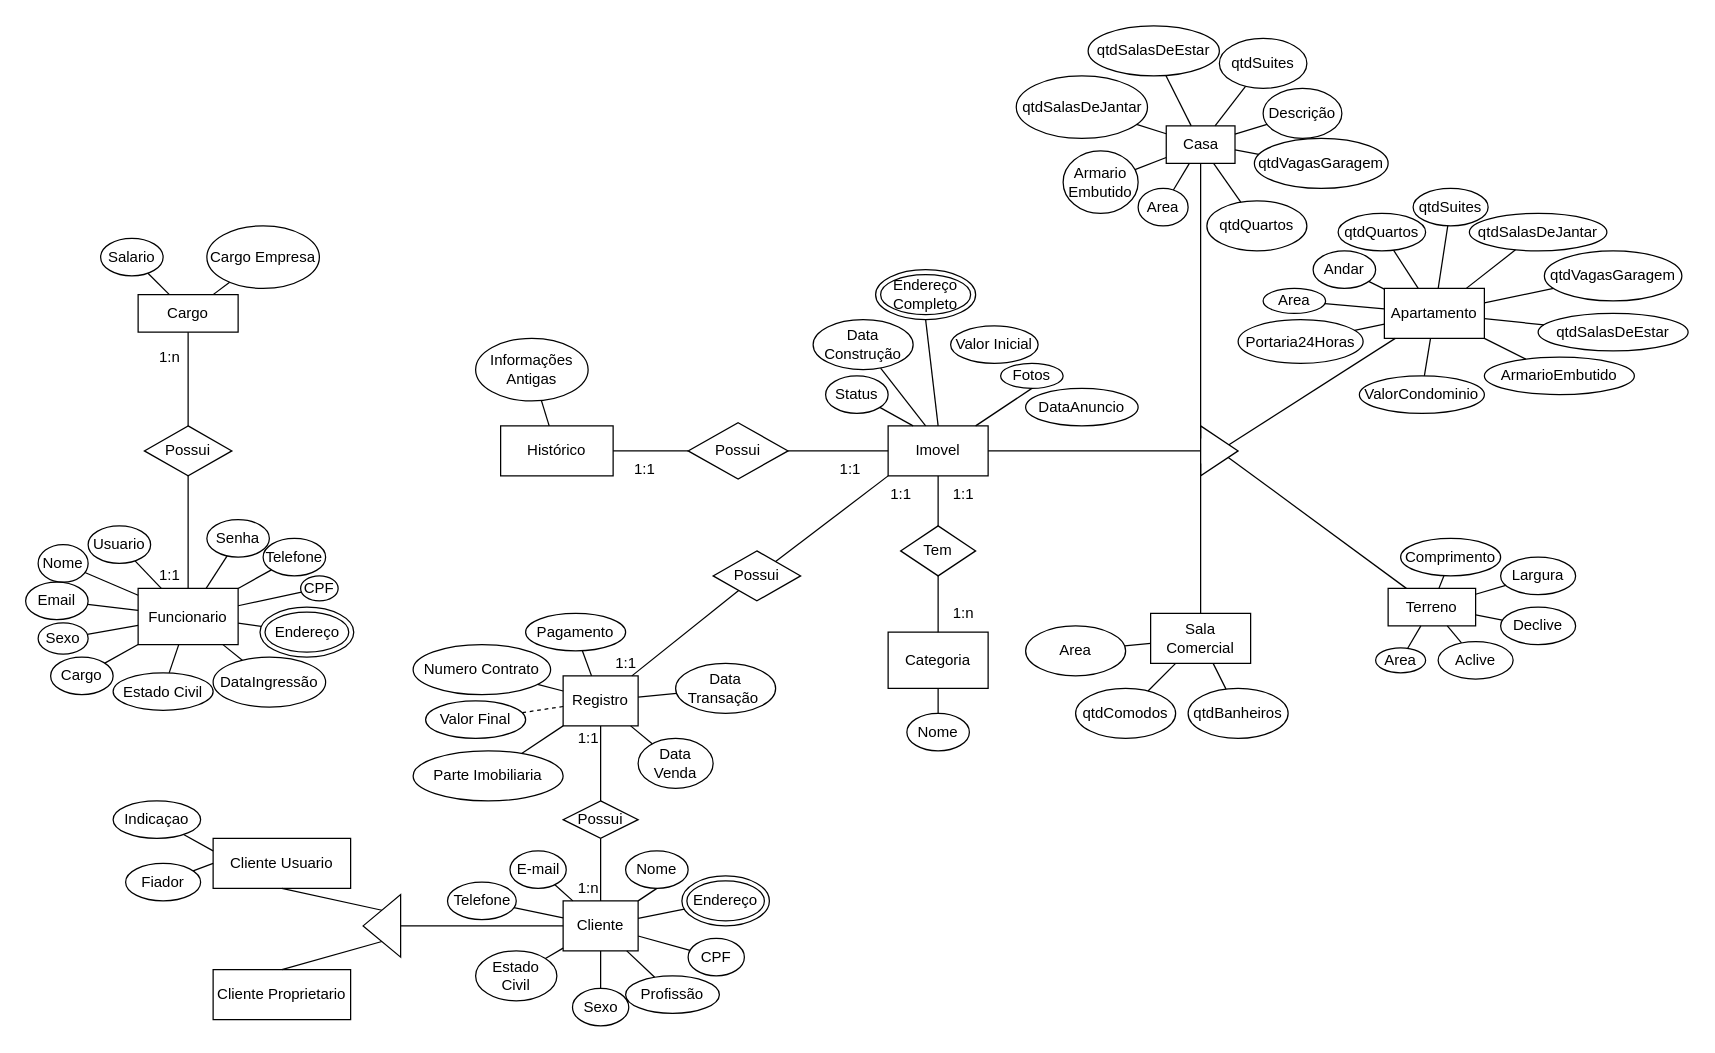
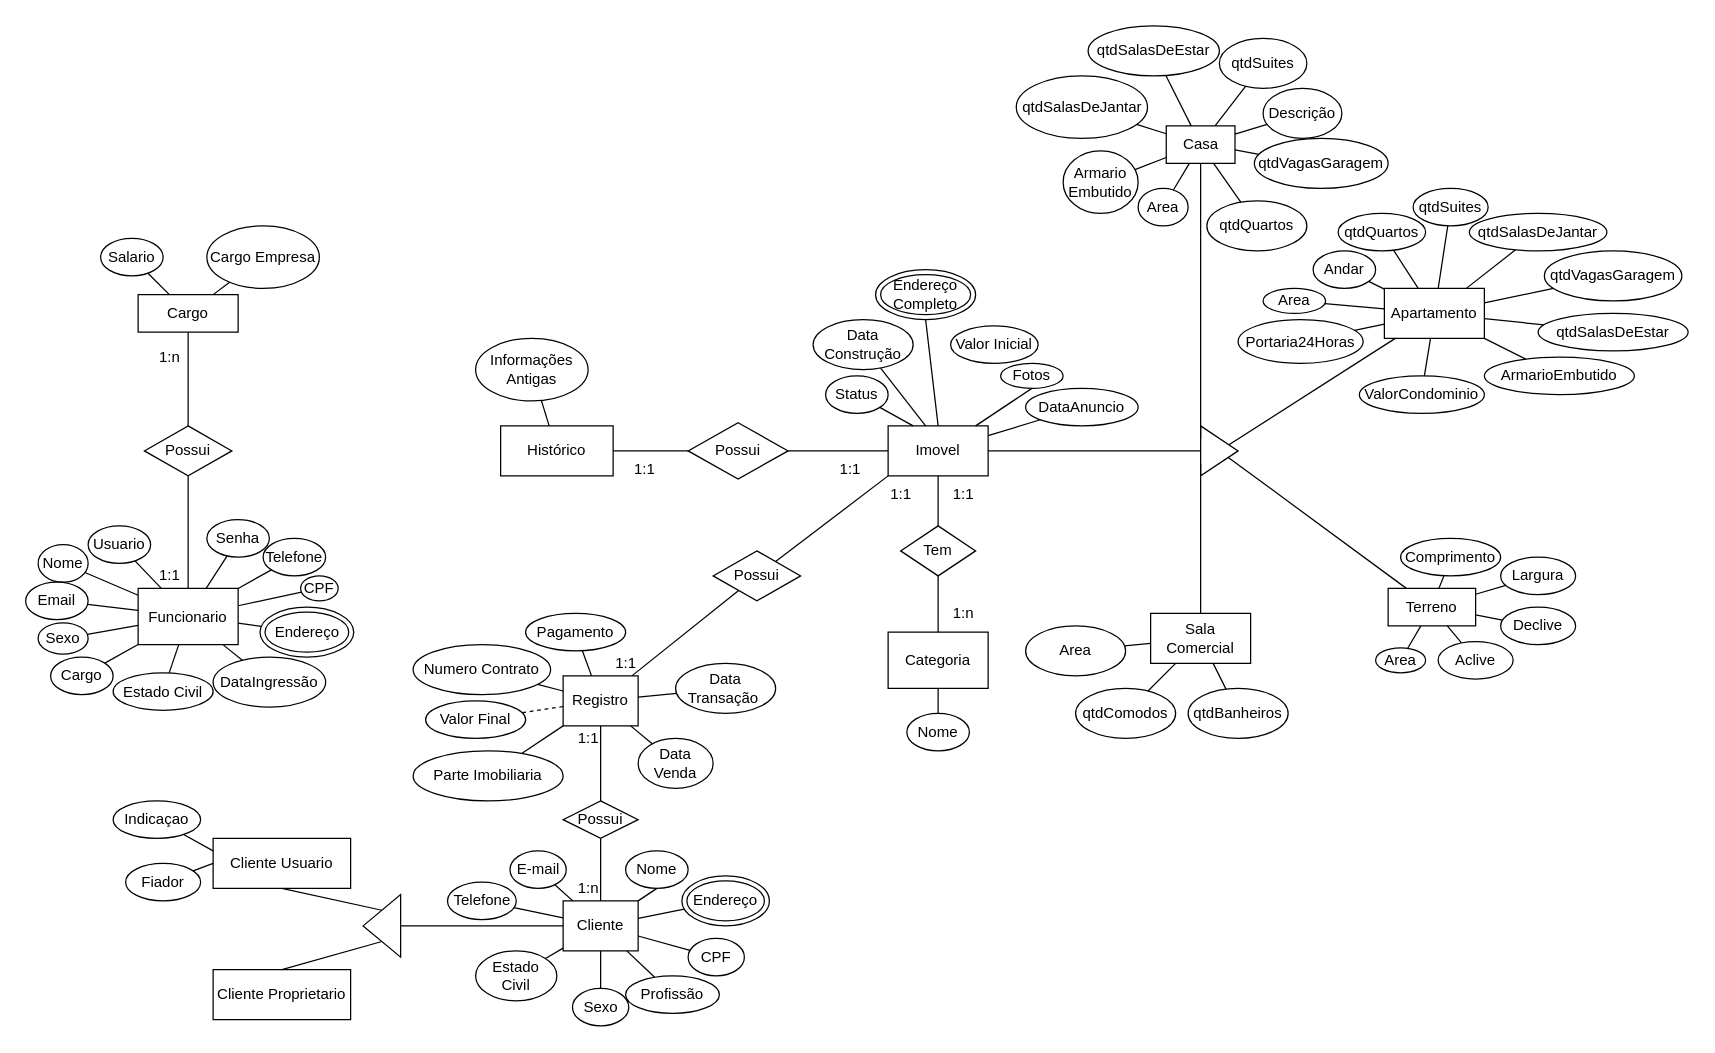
edge "DataAnuncio" -- "Imovel": added
